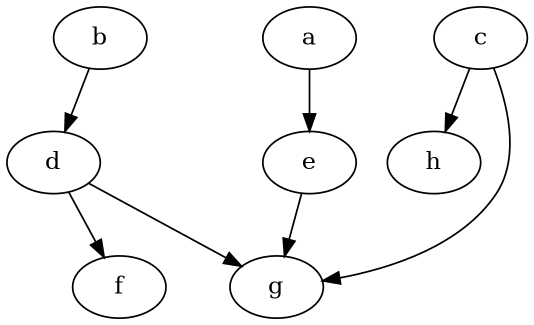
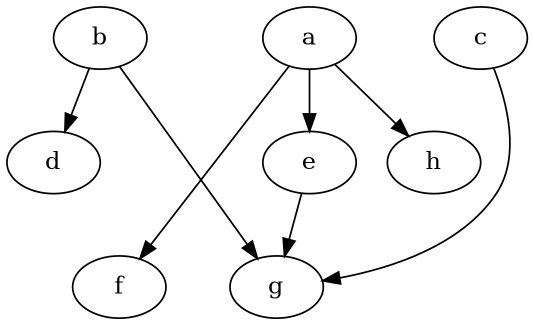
edge "c" -> "h": now "a" -> "h"
edge "d" -> "f": now "a" -> "f"
edge "d" -> "g": now "b" -> "g"
